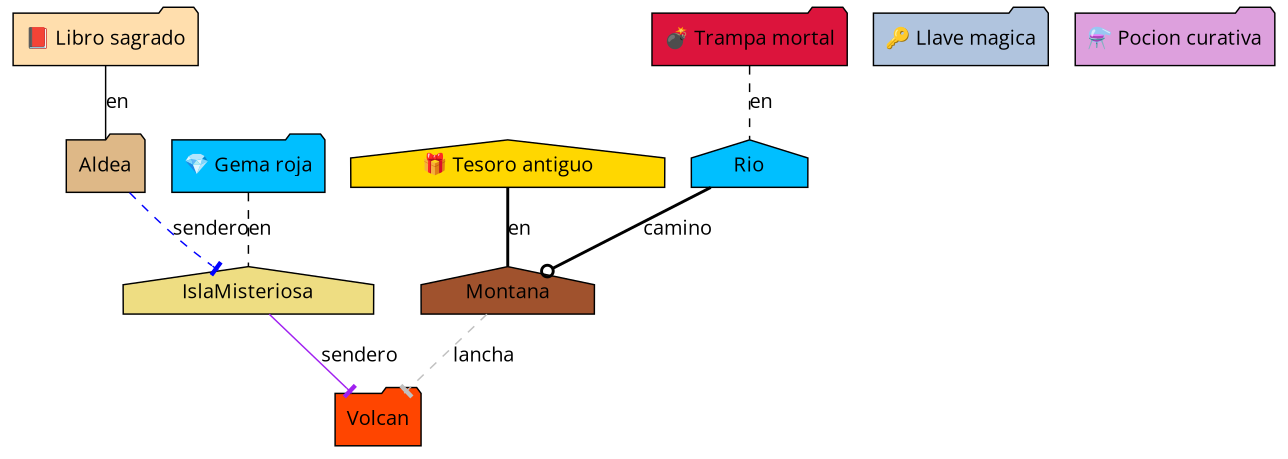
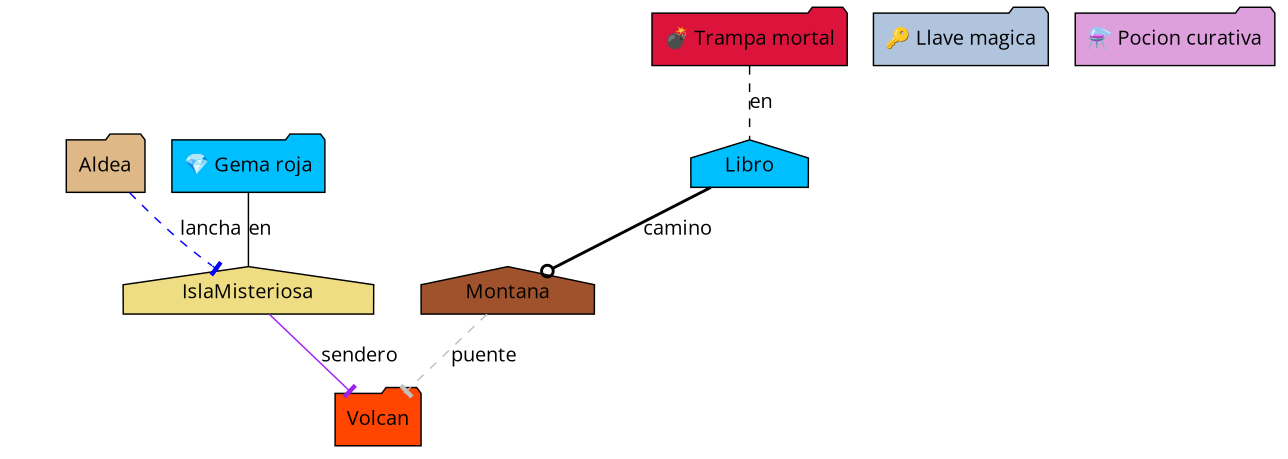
node "📕 Libro sagrado": removed
node "🎁 Tesoro antiguo": removed
node "Rio": label "Rio" -> "Libro"
edge "Aldea" -> "IslaMisteriosa": label "sendero" -> "lancha"
edge "💎 Gema roja" -- "IslaMisteriosa": style dashed -> solid
edge "Montana" -> "Volcan": label "lancha" -> "puente"
